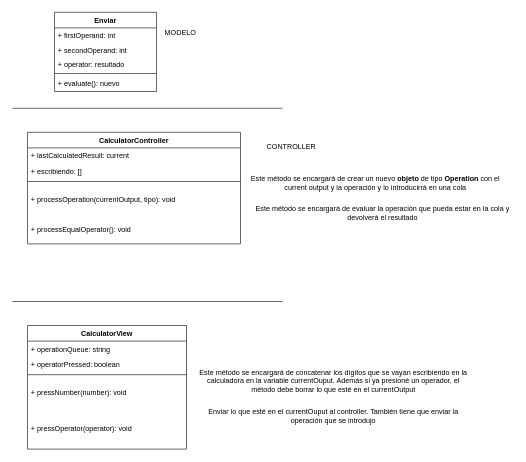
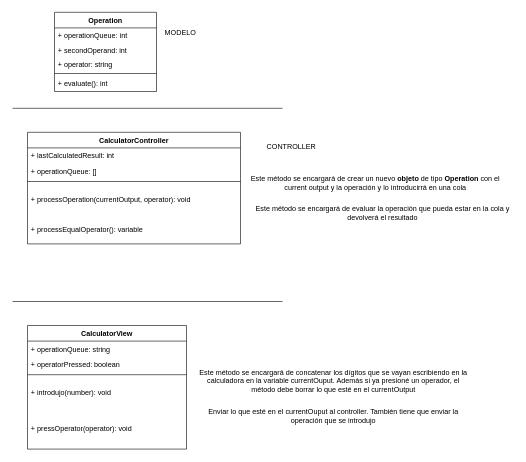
node "Enviar": label "Enviar" -> "Operation"
node "+ firstOperand: int": label "+ firstOperand: int" -> "+ operationQueue: int"
node "+ operator: resultado": label "+ operator: resultado" -> "+ operator: string"
node "+ evaluate(): nuevo": label "+ evaluate(): nuevo" -> "+ evaluate(): int"
node "+ lastCalculatedResult: current": label "+ lastCalculatedResult: current" -> "+ lastCalculatedResult: int"
node "+ escribiendo: []": label "+ escribiendo: []" -> "+ operationQueue: []"
node "+ processOperation(currentOutput, tipo): void": label "+ processOperation(currentOutput, tipo): void" -> "+ processOperation(currentOutput, operator): void"
node "+ processEqualOperator(): void": label "+ processEqualOperator(): void" -> "+ processEqualOperator(): variable"
node "+ pressNumber(number): void": label "+ pressNumber(number): void" -> "+ introdujo(number): void"
